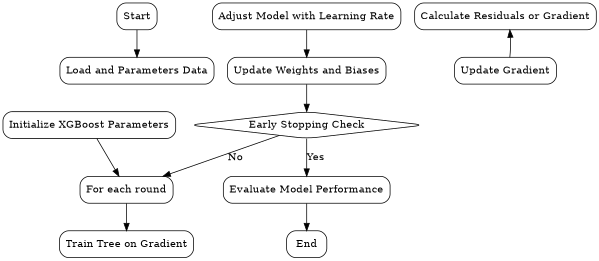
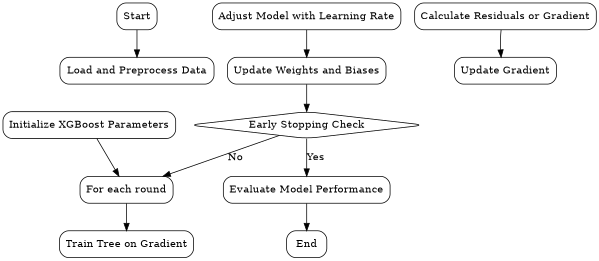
edge "Update Gradient" -> "Calculate Residuals or Gradient": reversed
node "Load and Parameters Data": label "Load and Parameters Data" -> "Load and Preprocess Data"
